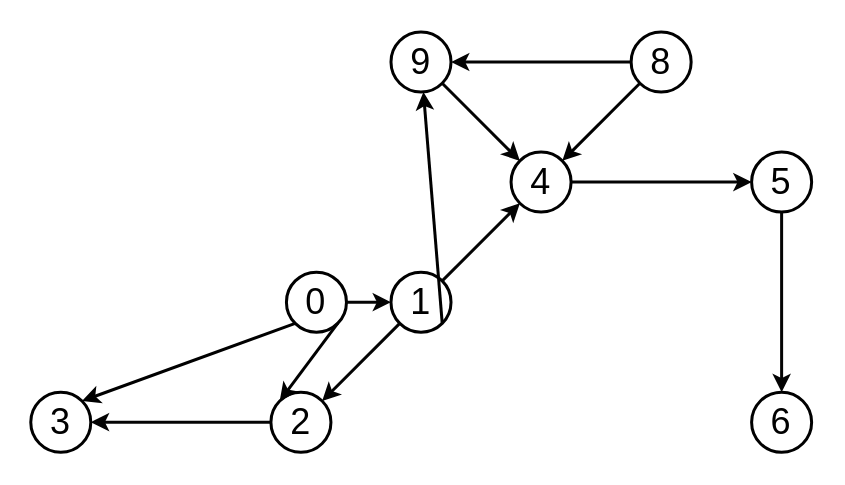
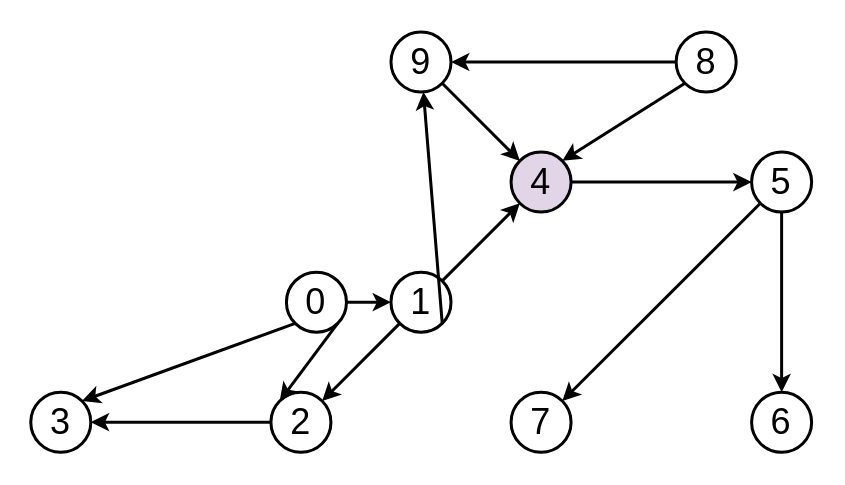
node "8": moved (661, 62) -> (706, 62)
node "4": fillcolor #ffffff -> #e1d5e7
edge "5" -> "7": added
node "7": added
